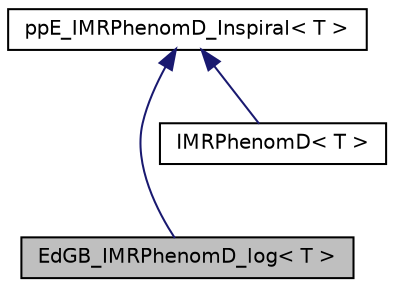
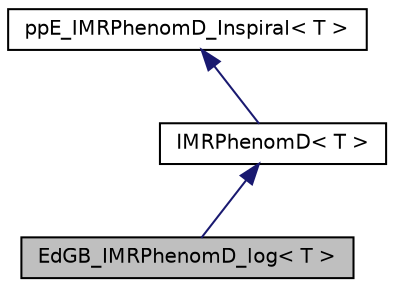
edge "EdGB_IMRPhenomD_log< T >" -> "ppE_IMRPhenomD_Inspiral< T >": now "EdGB_IMRPhenomD_log< T >" -> "IMRPhenomD< T >"
